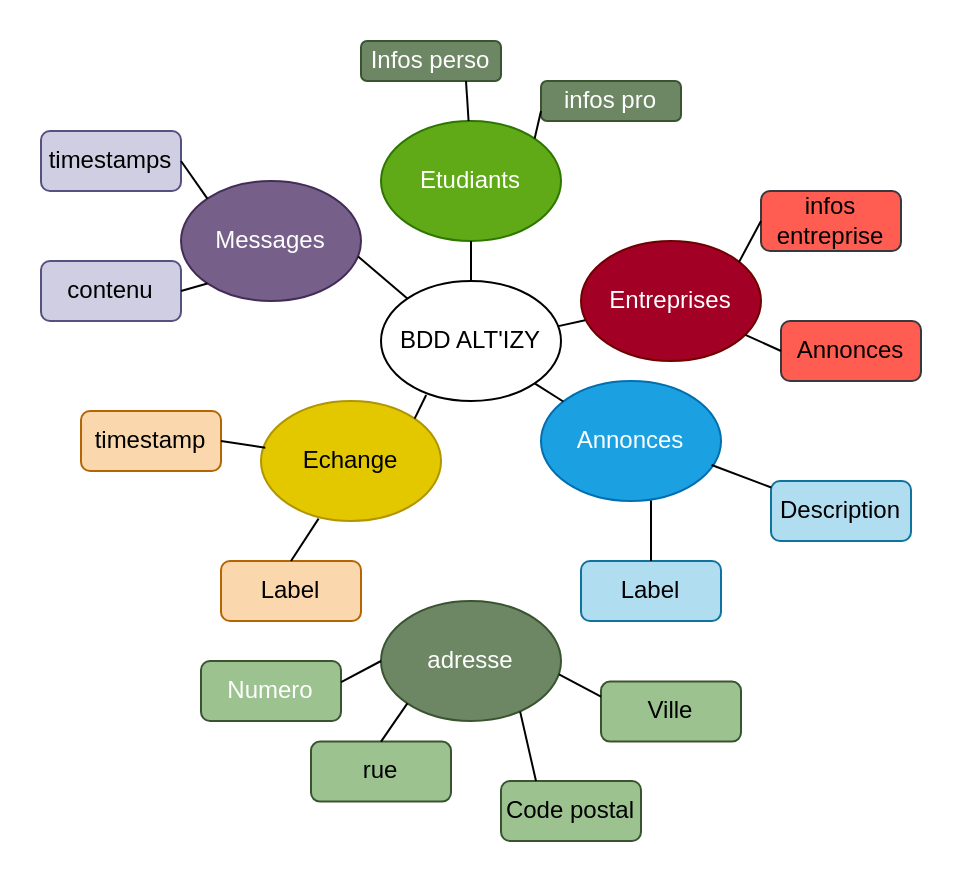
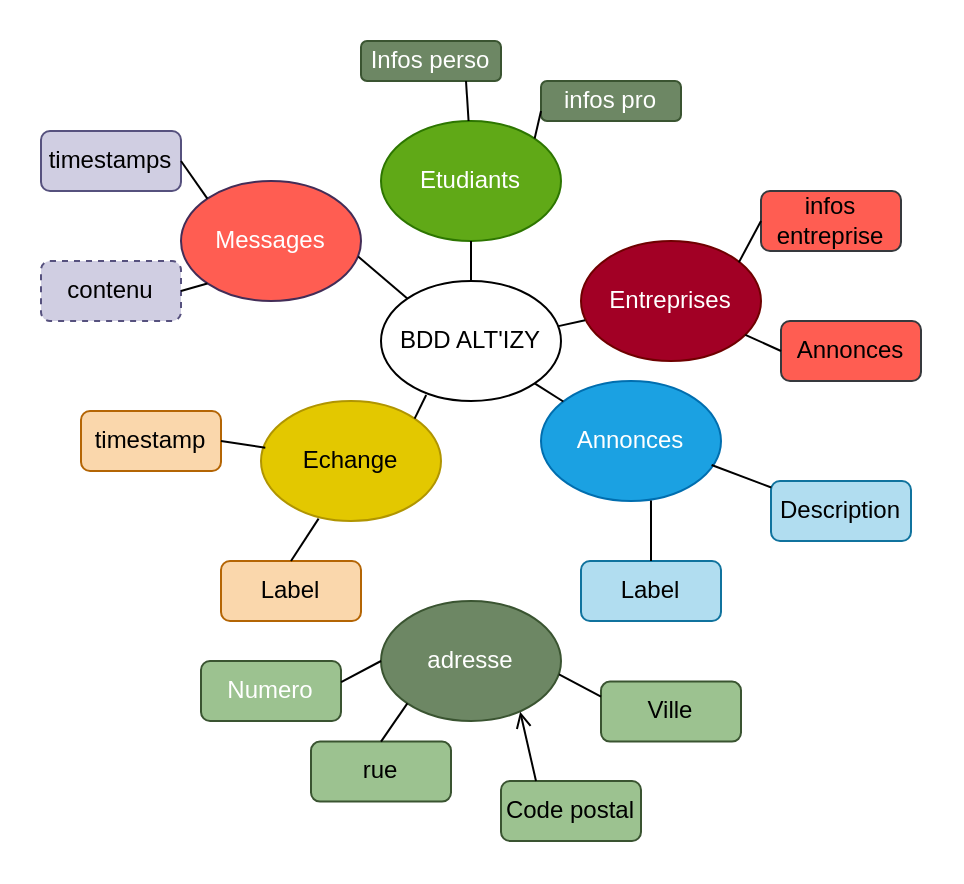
node "Messages": fillcolor #76608a -> #ff5d52
node "contenu": style solid -> dashed
edge "adresse" -- "Code postal": arrowhead none -> open
